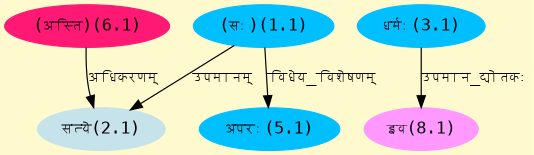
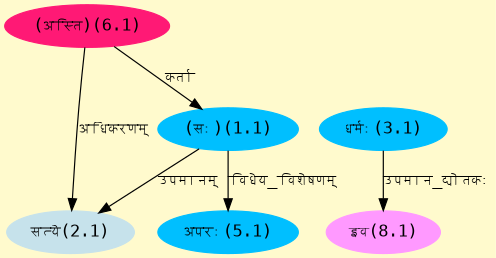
edge "(अस्ति)(6.1)" -> "(सः)(1.1)": added, label "कर्ता"
